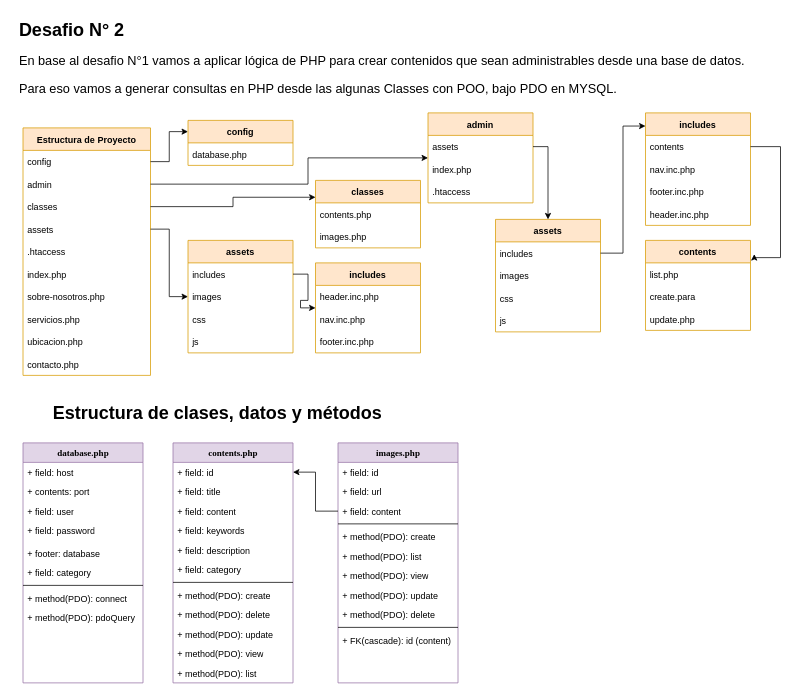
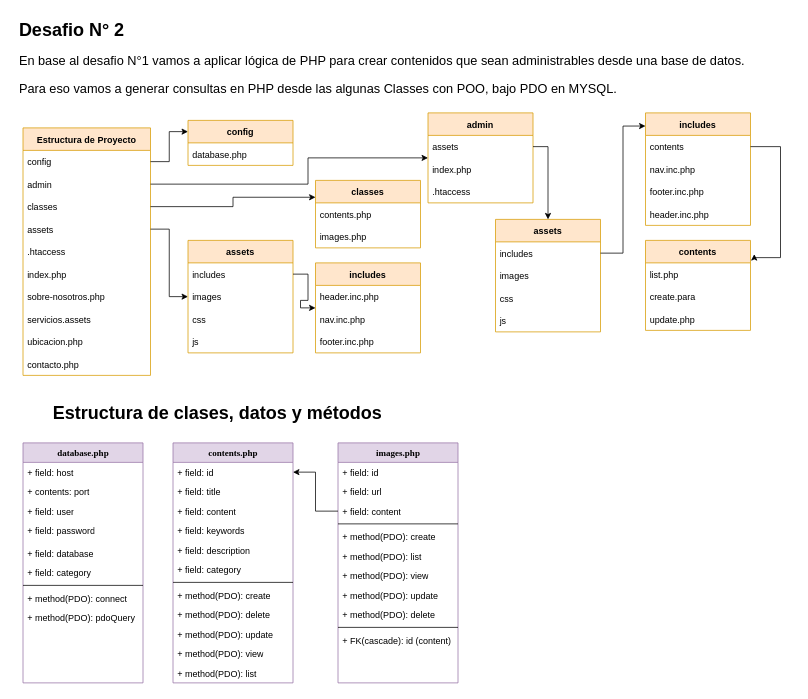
node "servicios.php": label "servicios.php" -> "servicios.assets"
node "+ footer: database": label "+ footer: database" -> "+ field: database"
